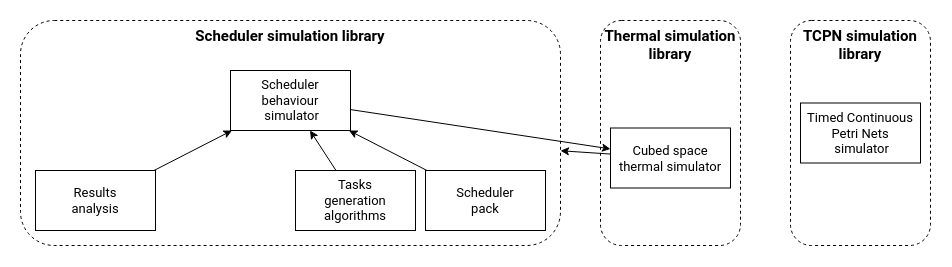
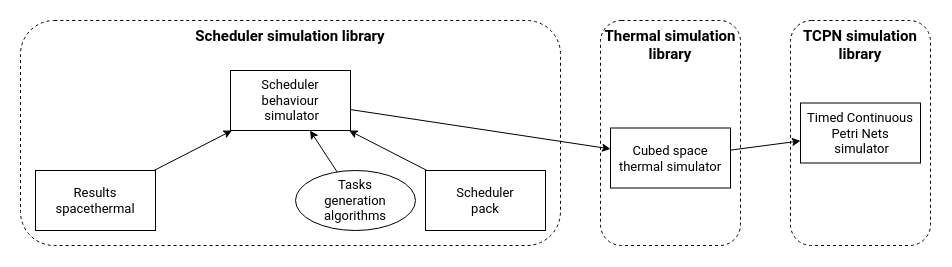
edge "Cubed spacethermal simulator" -> "Scheduler simulation library": now "Cubed spacethermal simulator" -> "Timed ContinuousPetri Nets simulator"
node "Resultsanalysis": label "Resultsanalysis" -> "Resultsspacethermal"
node "Tasksgenerationalgorithms": shape rectangle -> ellipse
